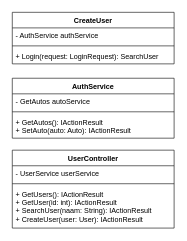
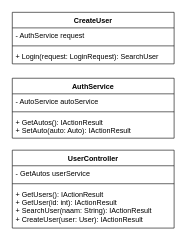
node "- AuthService authService": label "- AuthService authService" -> "- AuthService request"
node "- GetAutos autoService": label "- GetAutos autoService" -> "- AutoService autoService"
node "- UserService userService": label "- UserService userService" -> "- GetAutos userService"
